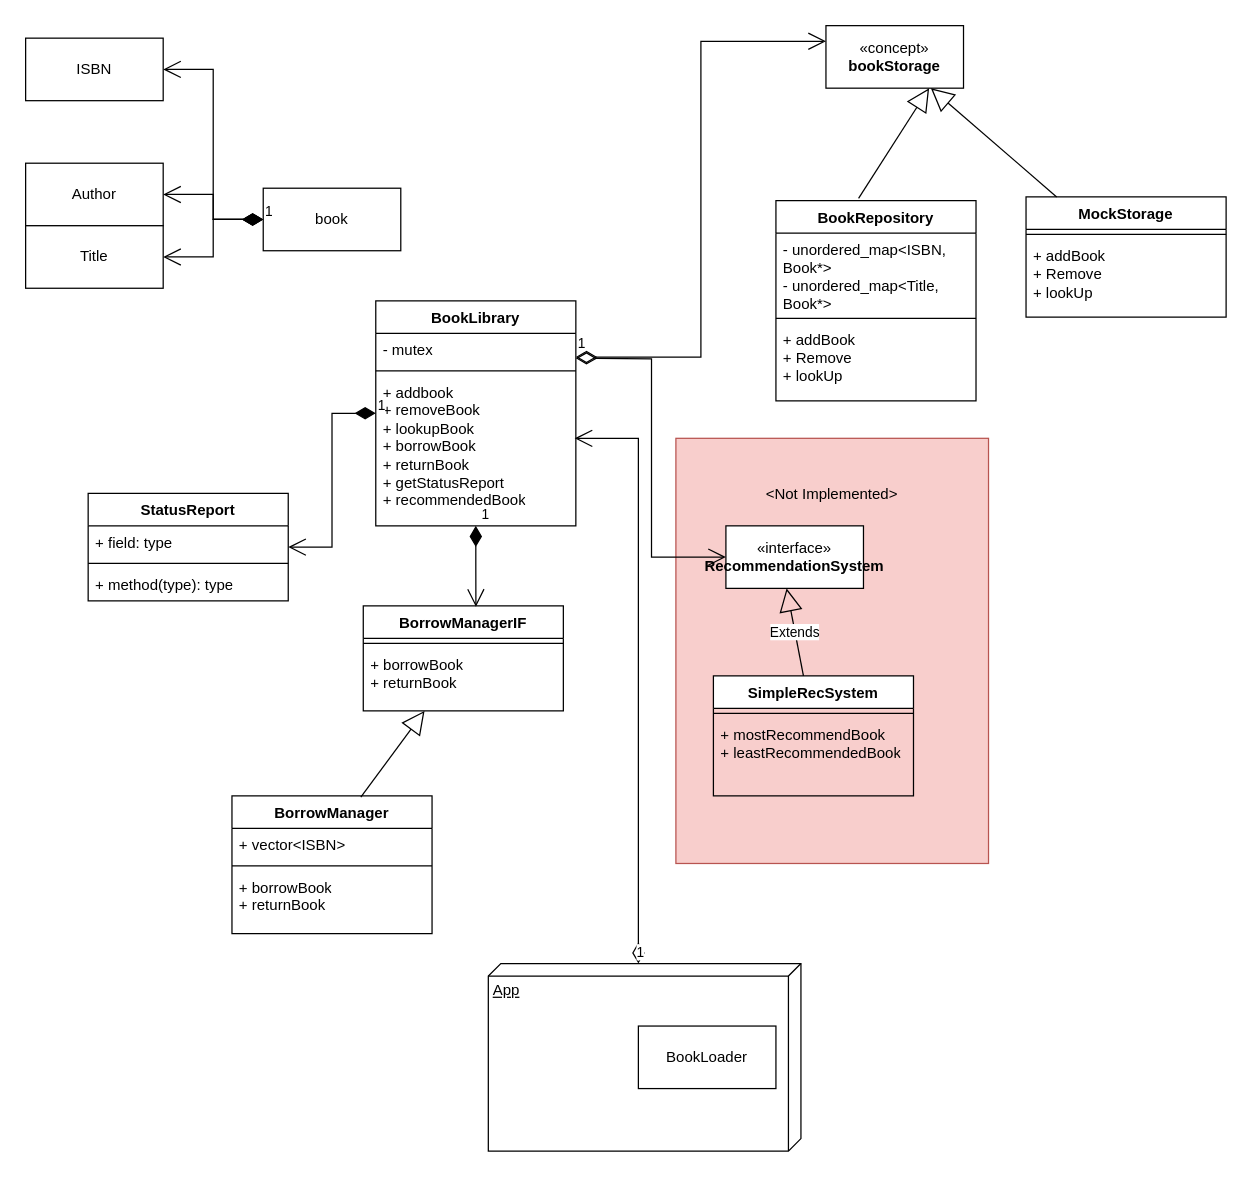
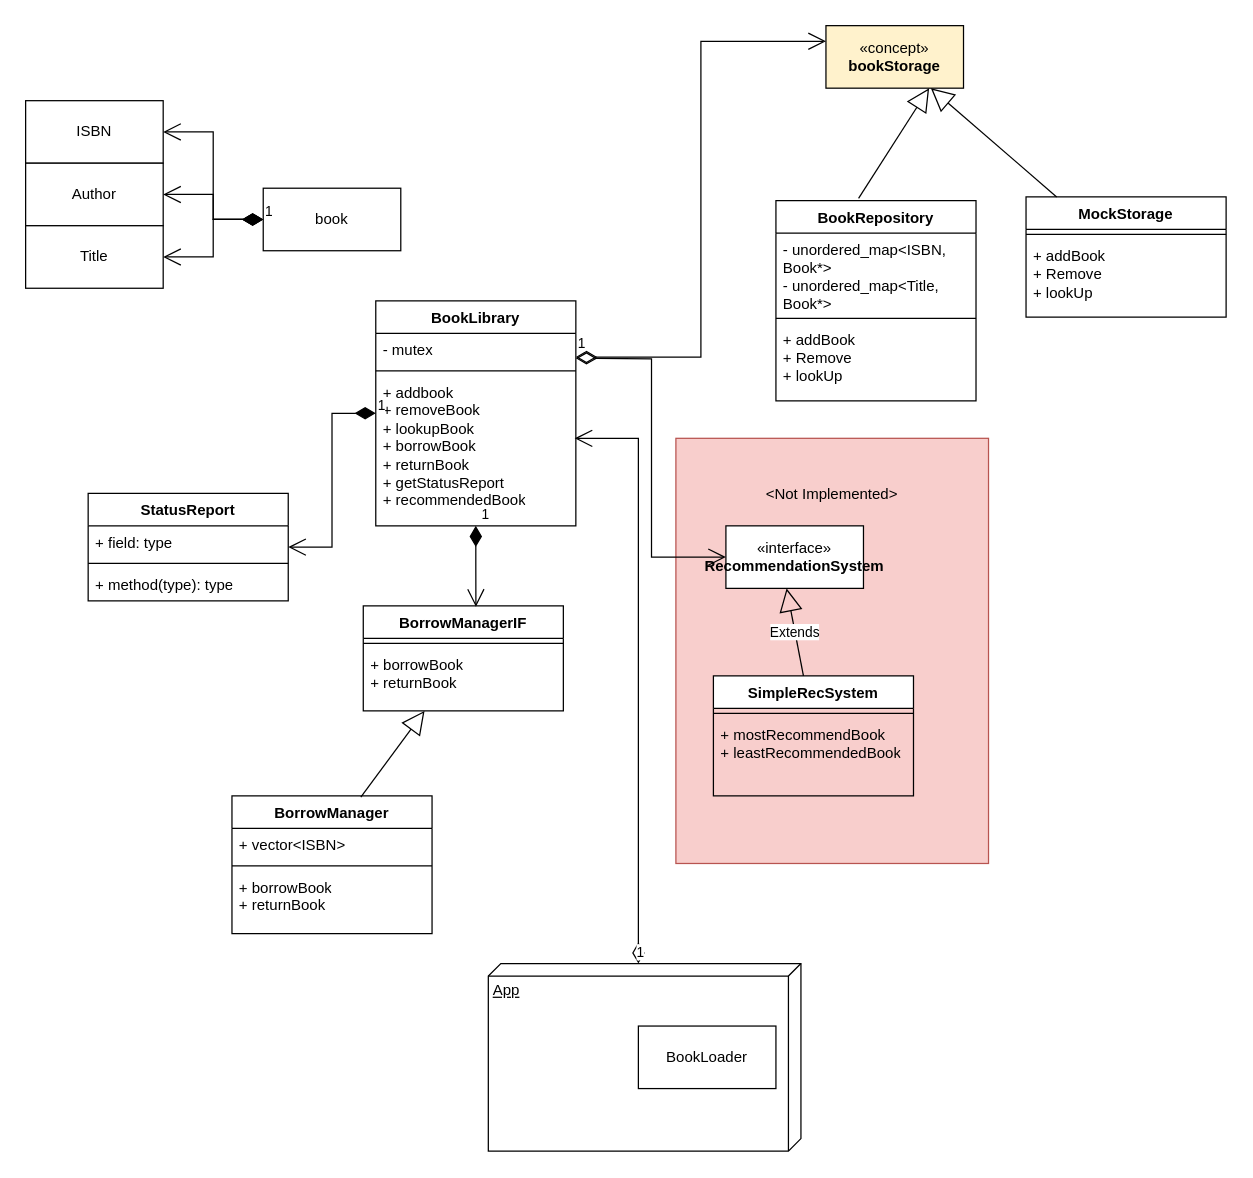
node "«concept» bookStorage": fillcolor #ffffff -> #fff2cc
node "ISBN": moved (94, 69) -> (94, 132)
